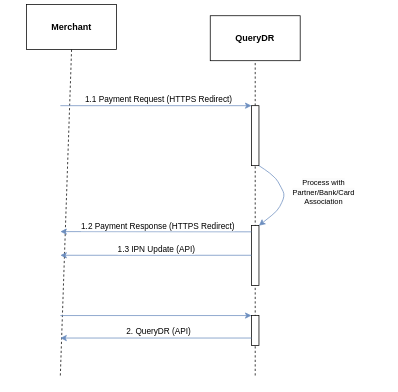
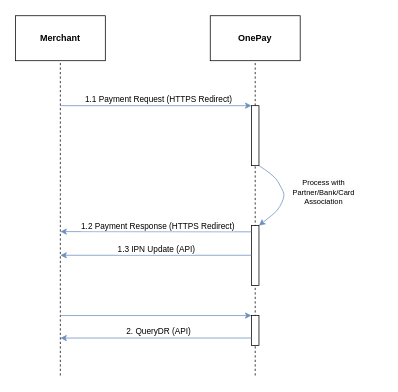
node "Merchant": moved (72, 27) -> (60, 38)
node "QueryDR": label "QueryDR" -> "OnePay"
